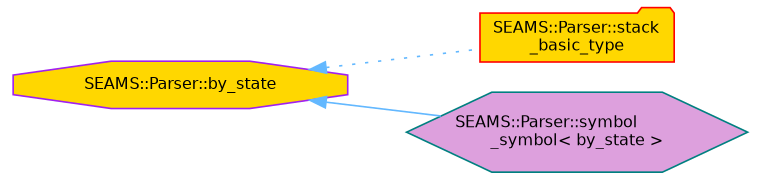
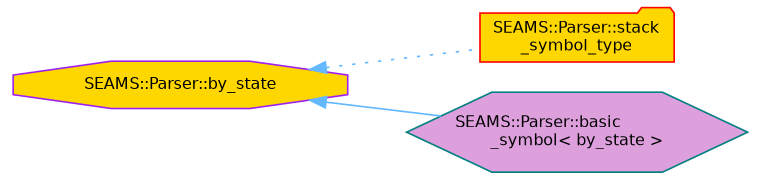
node "SEAMS::Parser::stack _basic_type": label "SEAMS::Parser::stack _basic_type" -> "SEAMS::Parser::stack _symbol_type"
node "SEAMS::Parser::symbol _symbol< by_state >": label "SEAMS::Parser::symbol _symbol< by_state >" -> "SEAMS::Parser::basic _symbol< by_state >"
